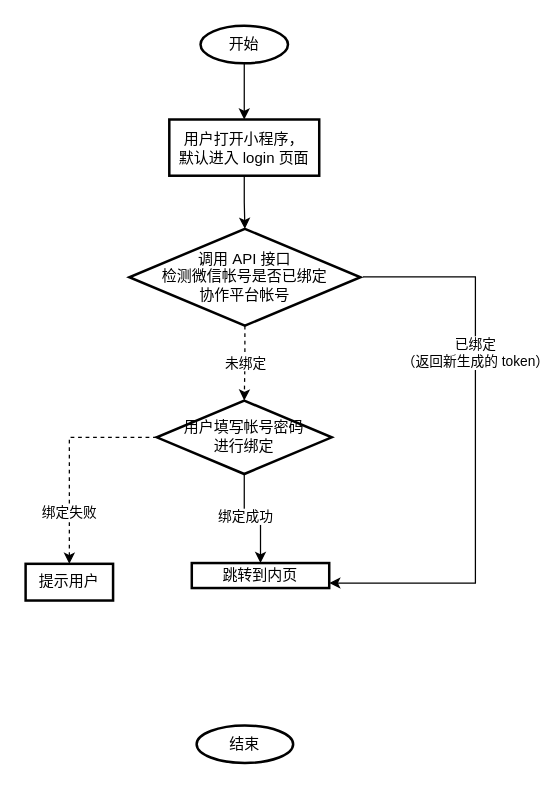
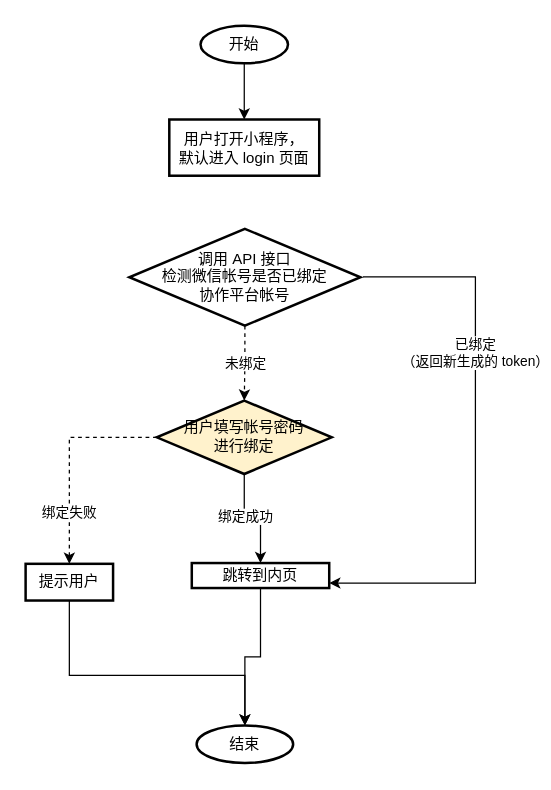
edge "用户打开小程序， 默认进入 login 页面" -> "调用 API 接口 检测微信帐号是否已绑定 协作平台帐号": removed
node "用户填写帐号密码 进行绑定": fillcolor #ffffff -> #fff2cc
edge "跳转到内页" -> "结束": added
edge "提示用户" -> "结束": added
